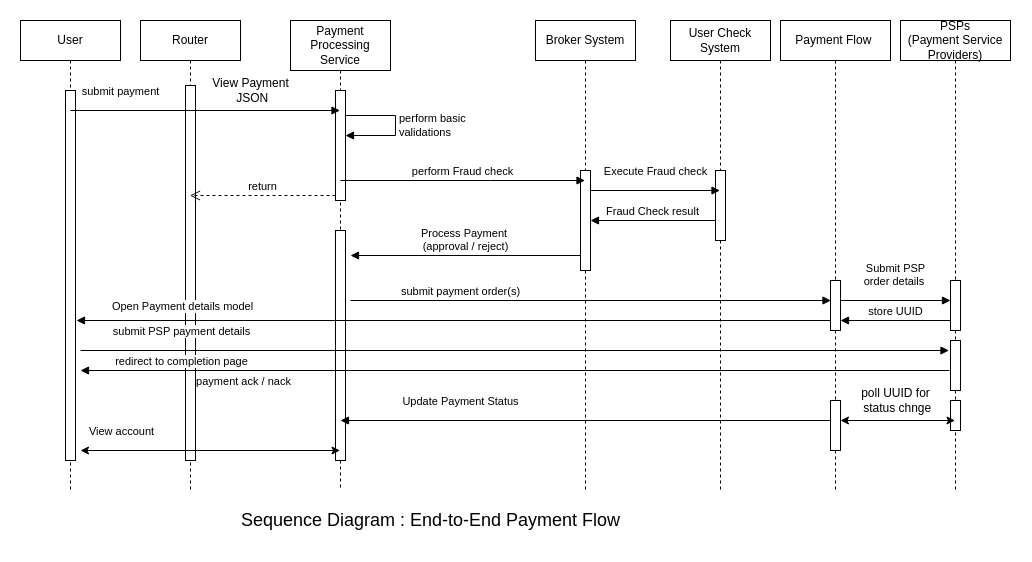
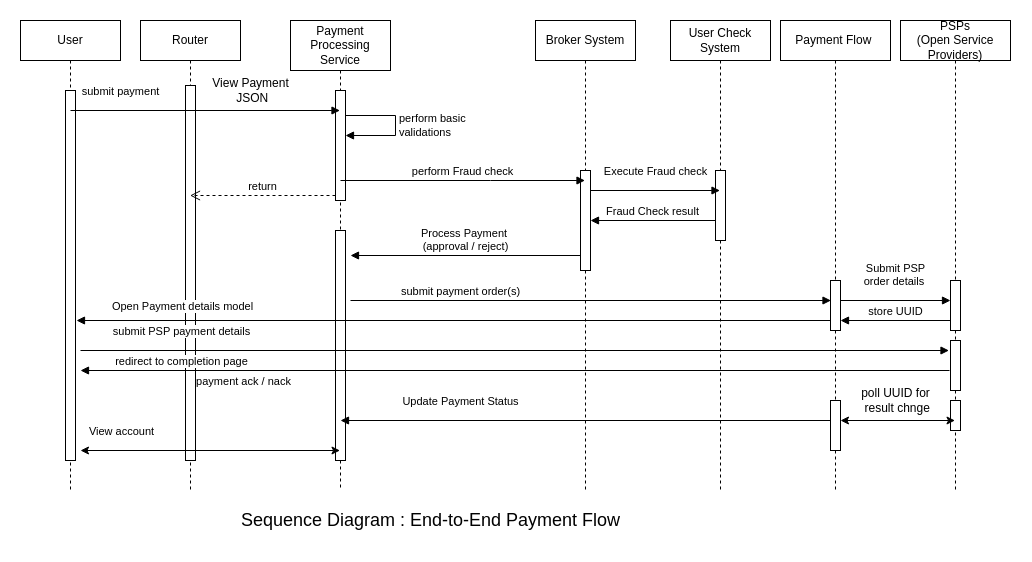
node "PSPs (Payment Service Providers)": label "PSPs (Payment Service Providers)" -> "PSPs (Open Service Providers)"
node "poll UUID for status chnge": label "poll UUID for status chnge" -> "poll UUID for result chnge"
